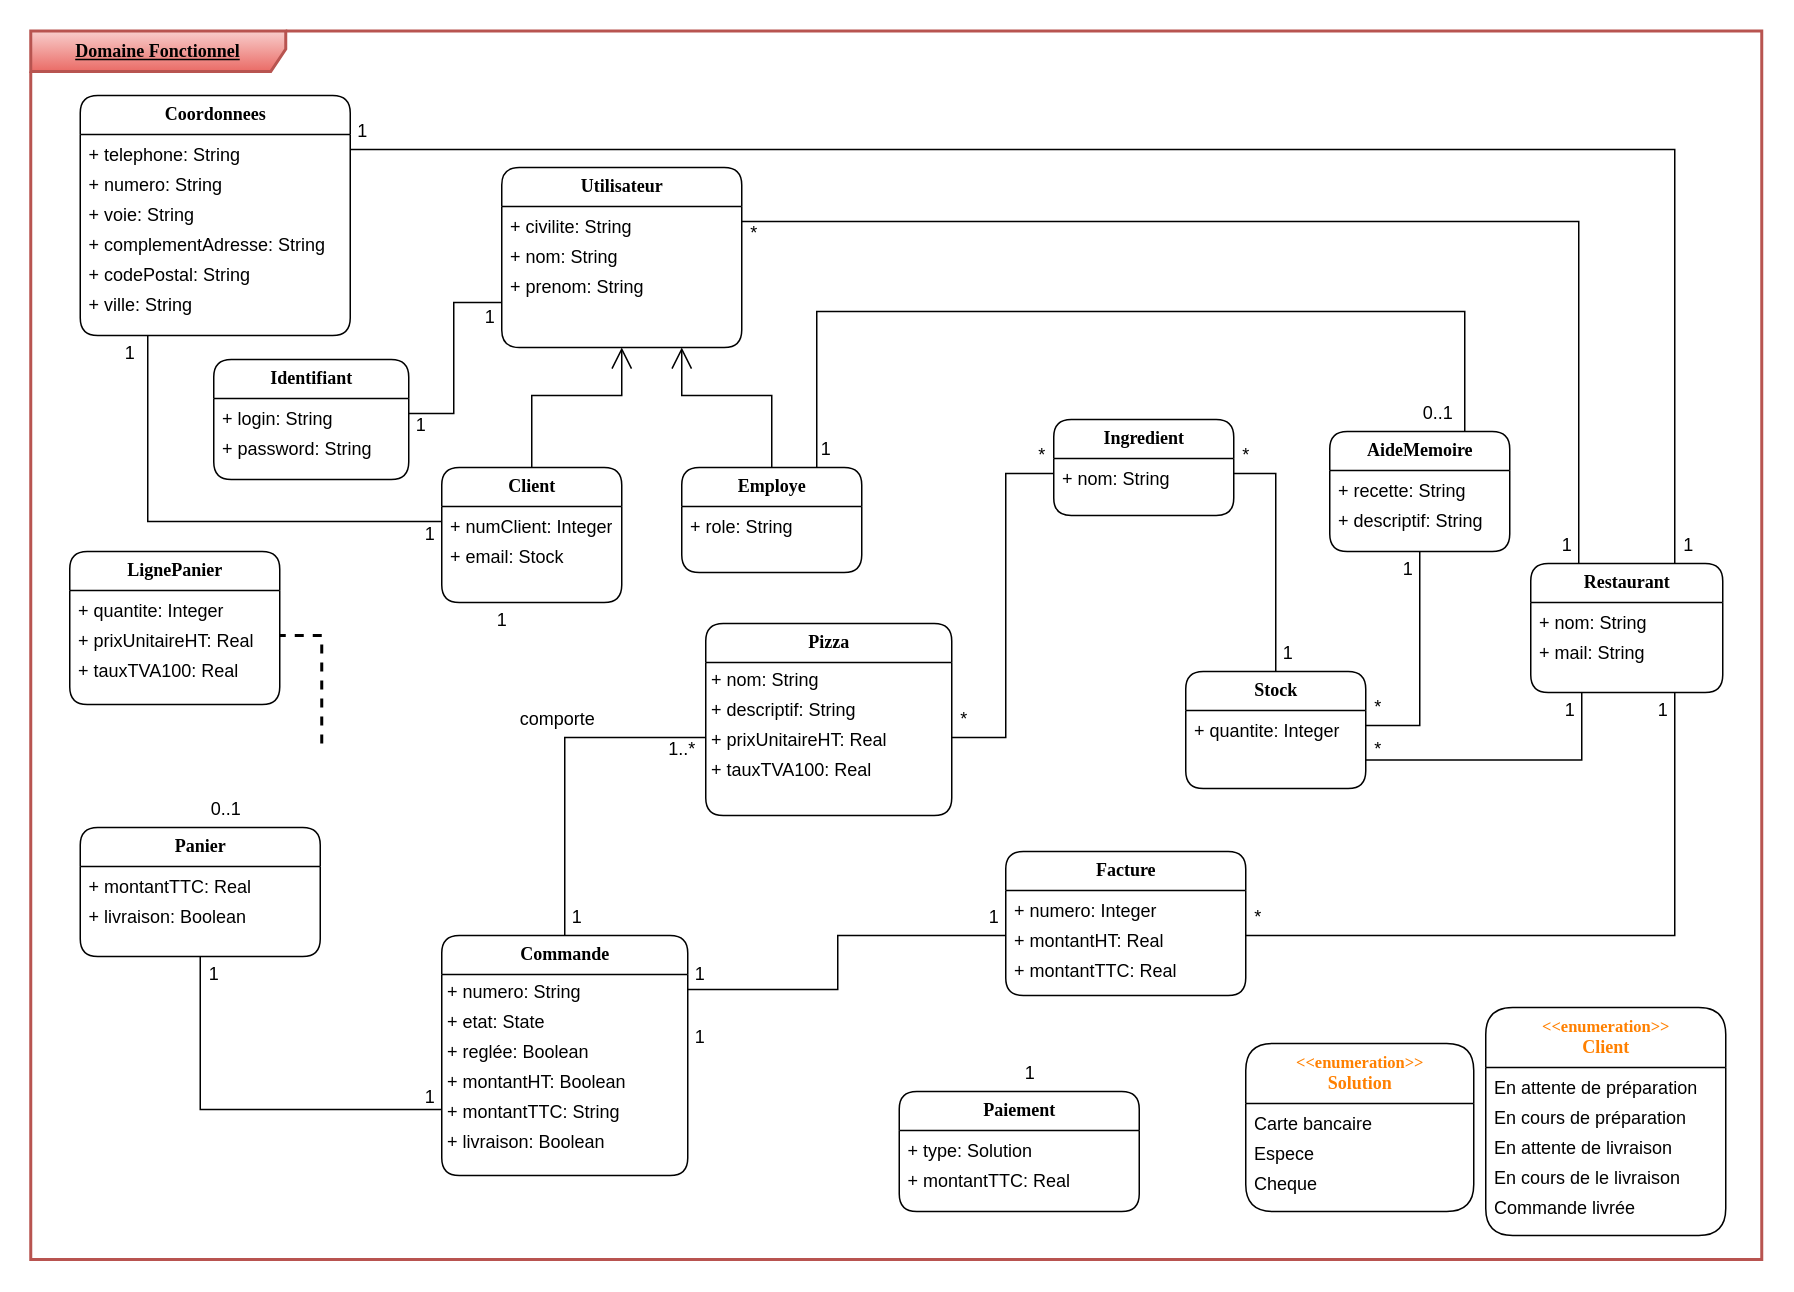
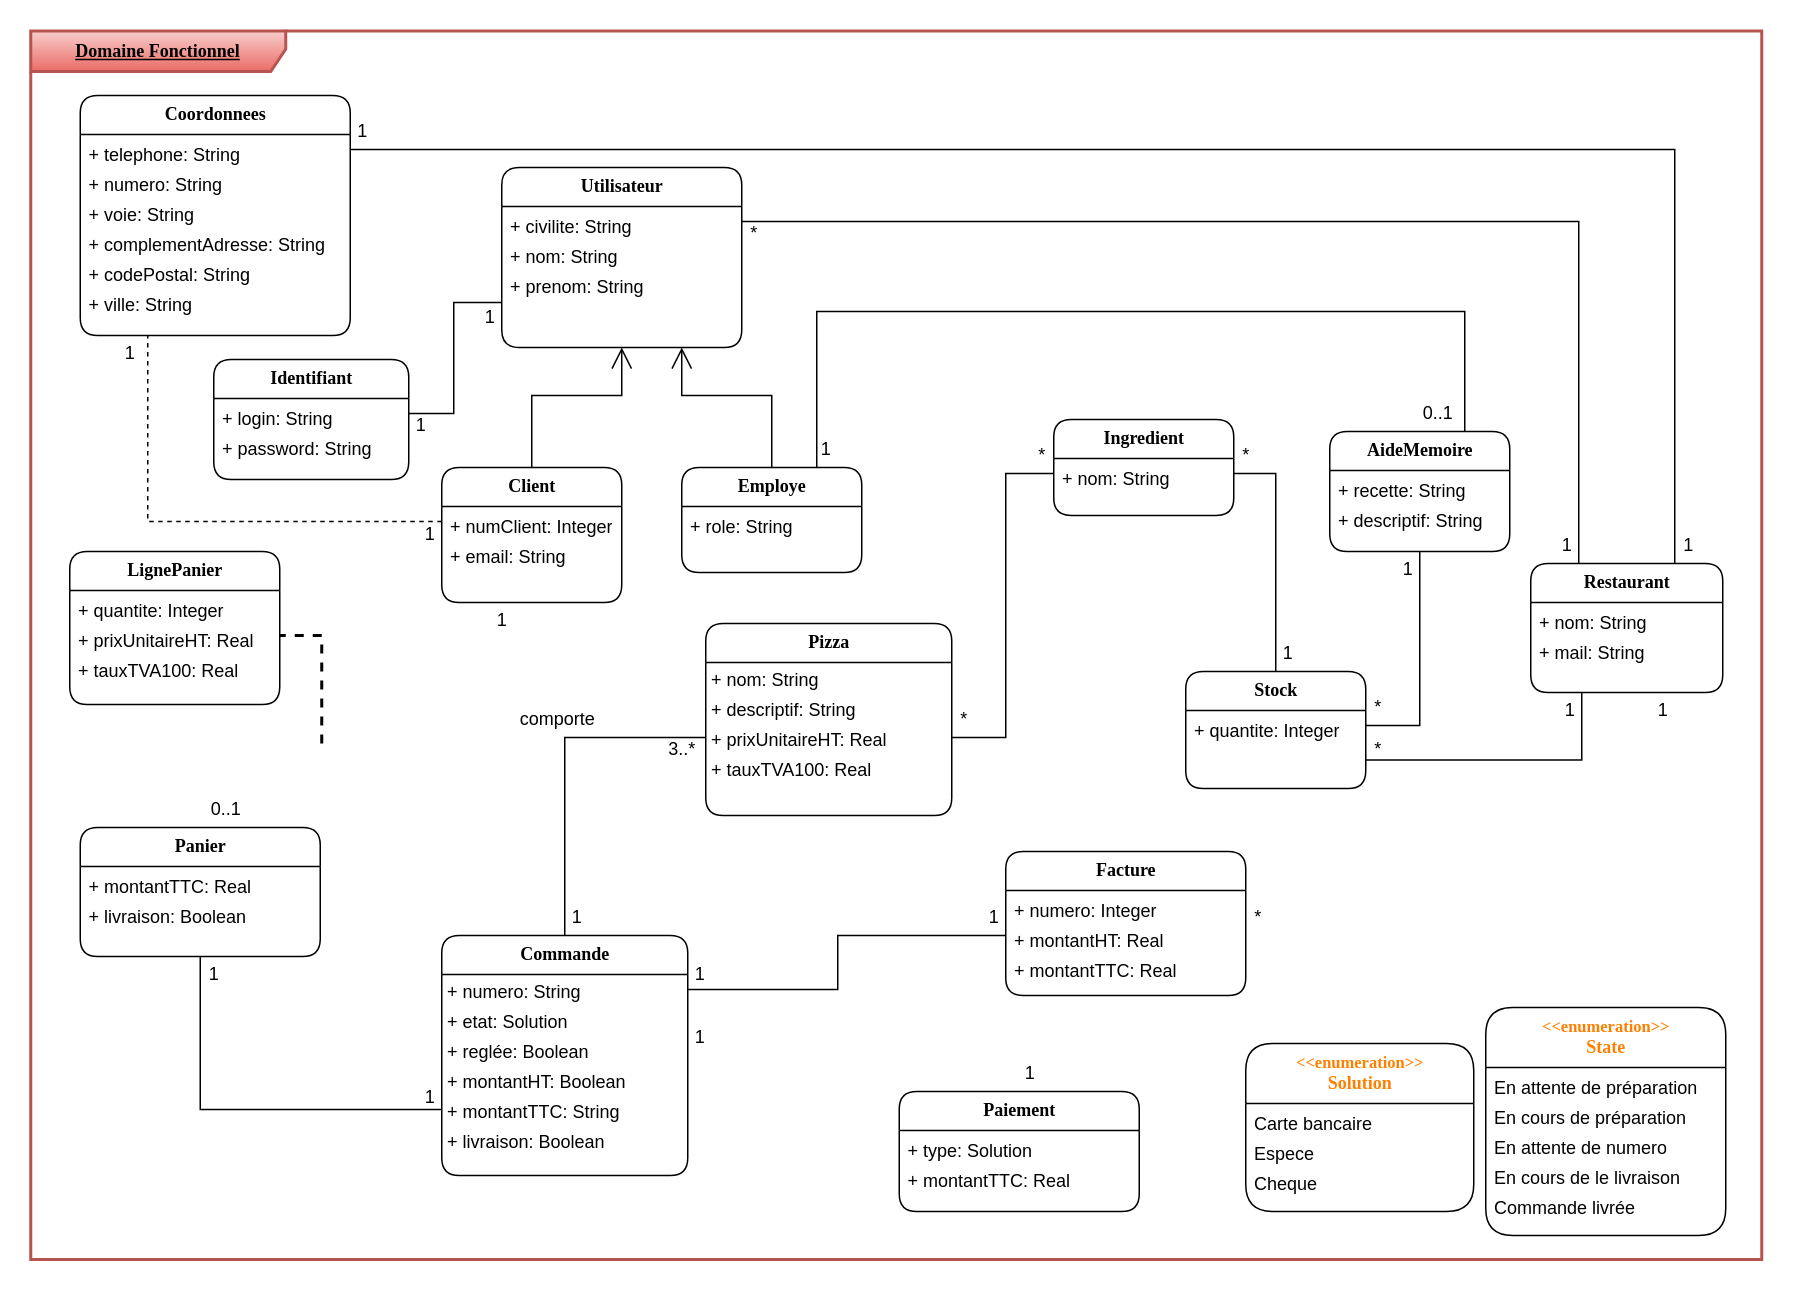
edge "Coordonnees" -- "+ numClient: Integer": style solid -> dashed
node "+ email: Stock": label "+ email: Stock" -> "+ email: String"
node "1..*": label "1..*" -> "3..*"
edge "Restaurant" -- "+ montantHT: Real": removed
node "+ etat: State": label "+ etat: State" -> "+ etat: Solution"
node "<<enumeration>> Client": label "<<enumeration>> Client" -> "<<enumeration>> State"
node "En attente de livraison": label "En attente de livraison" -> "En attente de numero"
